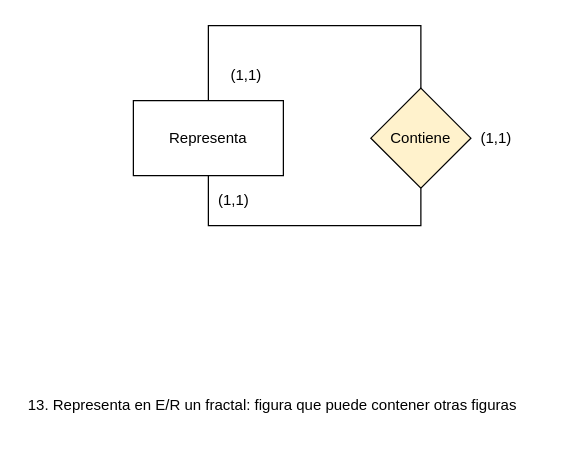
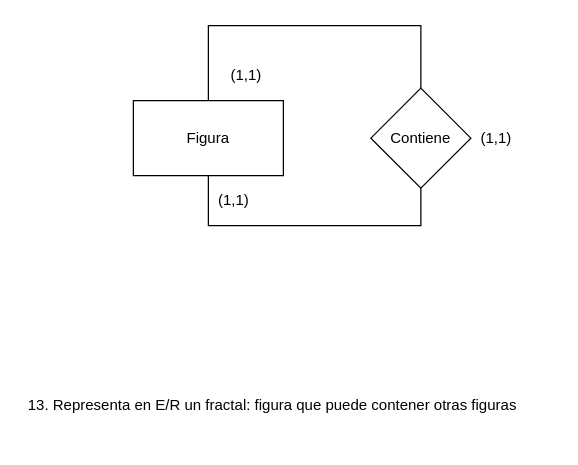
node "Representa": label "Representa" -> "Figura"
node "Contiene": fillcolor #fff2cc -> #ffffff
